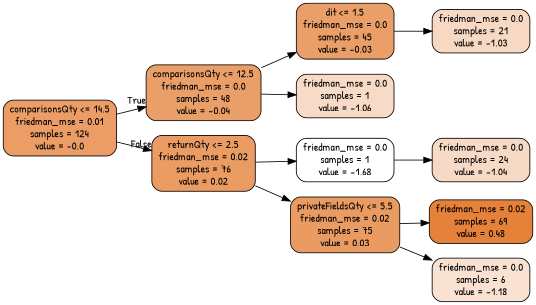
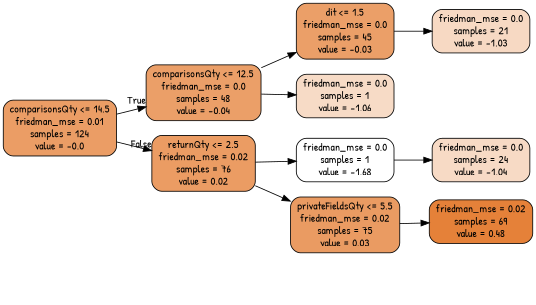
node "friedman_mse = 0.0 samples = 6 value = -1.18": removed
